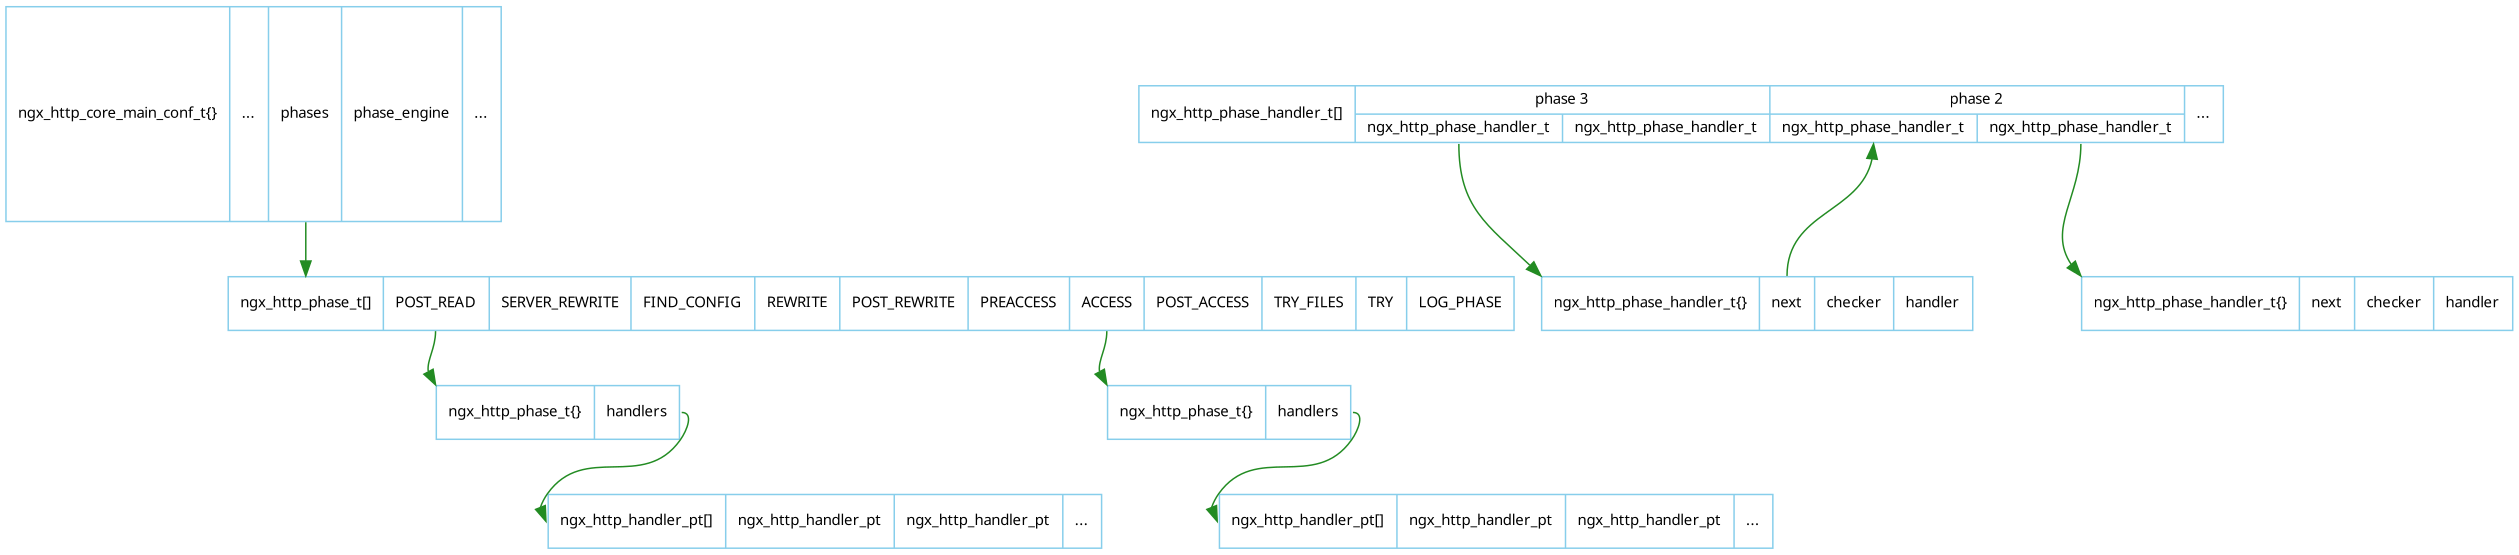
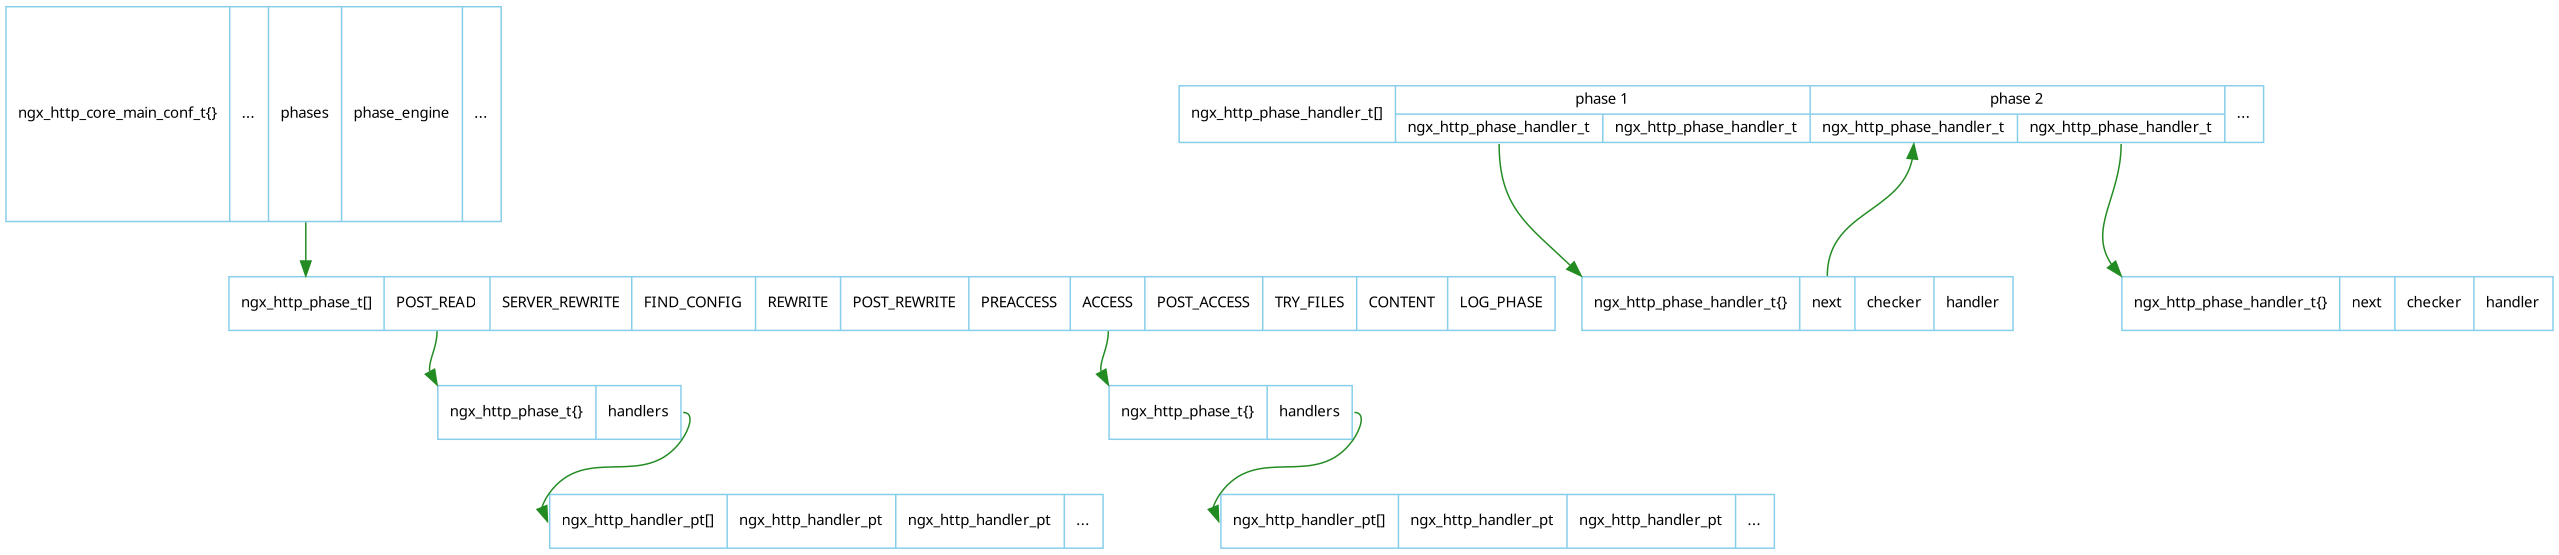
node "ngx_http_phase_handler_t[]": text "phase 3" -> "phase 1"
node "ngx_http_phase_t[]": text "TRY" -> "CONTENT"
